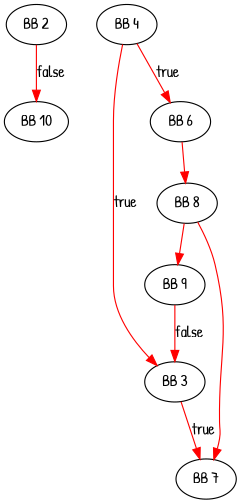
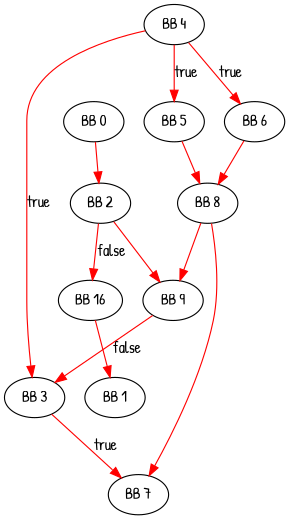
node "BB 10": label "BB 10" -> "BB 16"
node "BB 0": added
node "BB 5": added
edge "BB 2" -> "BB 9": added
node "BB 1": added
